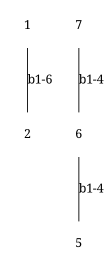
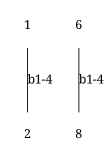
node "7": removed
edge "1" -- "2": label "b1-6" -> "b1-4"
node "5": label "5" -> "8"
